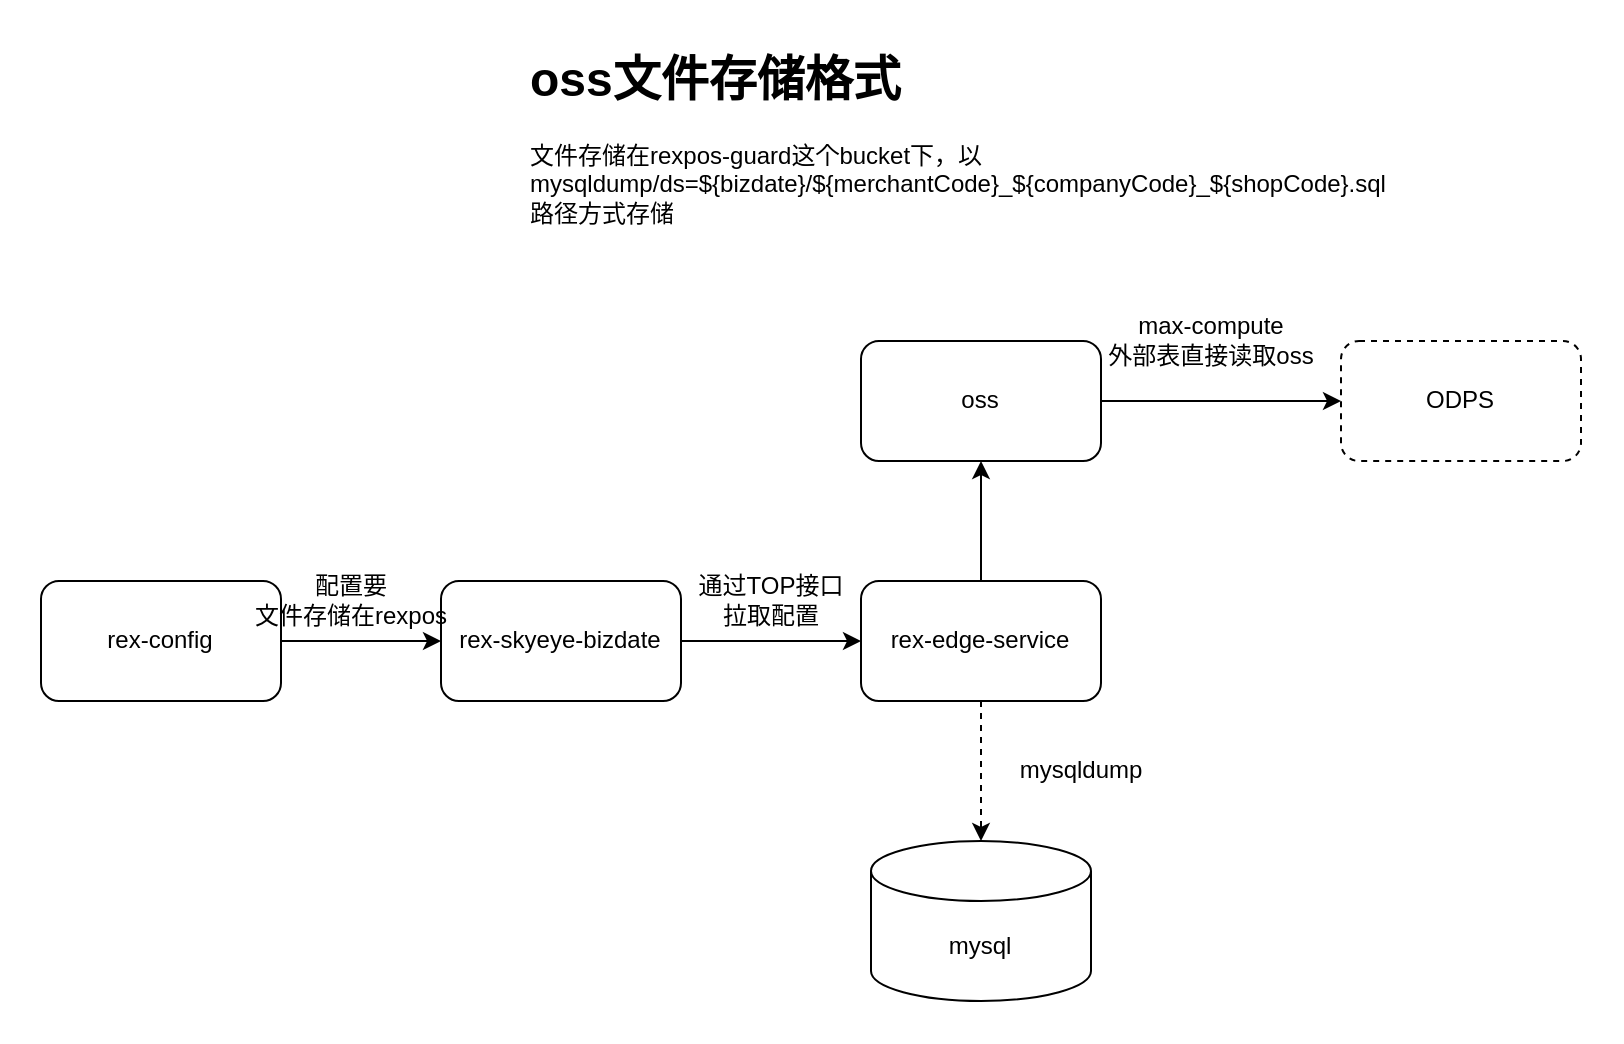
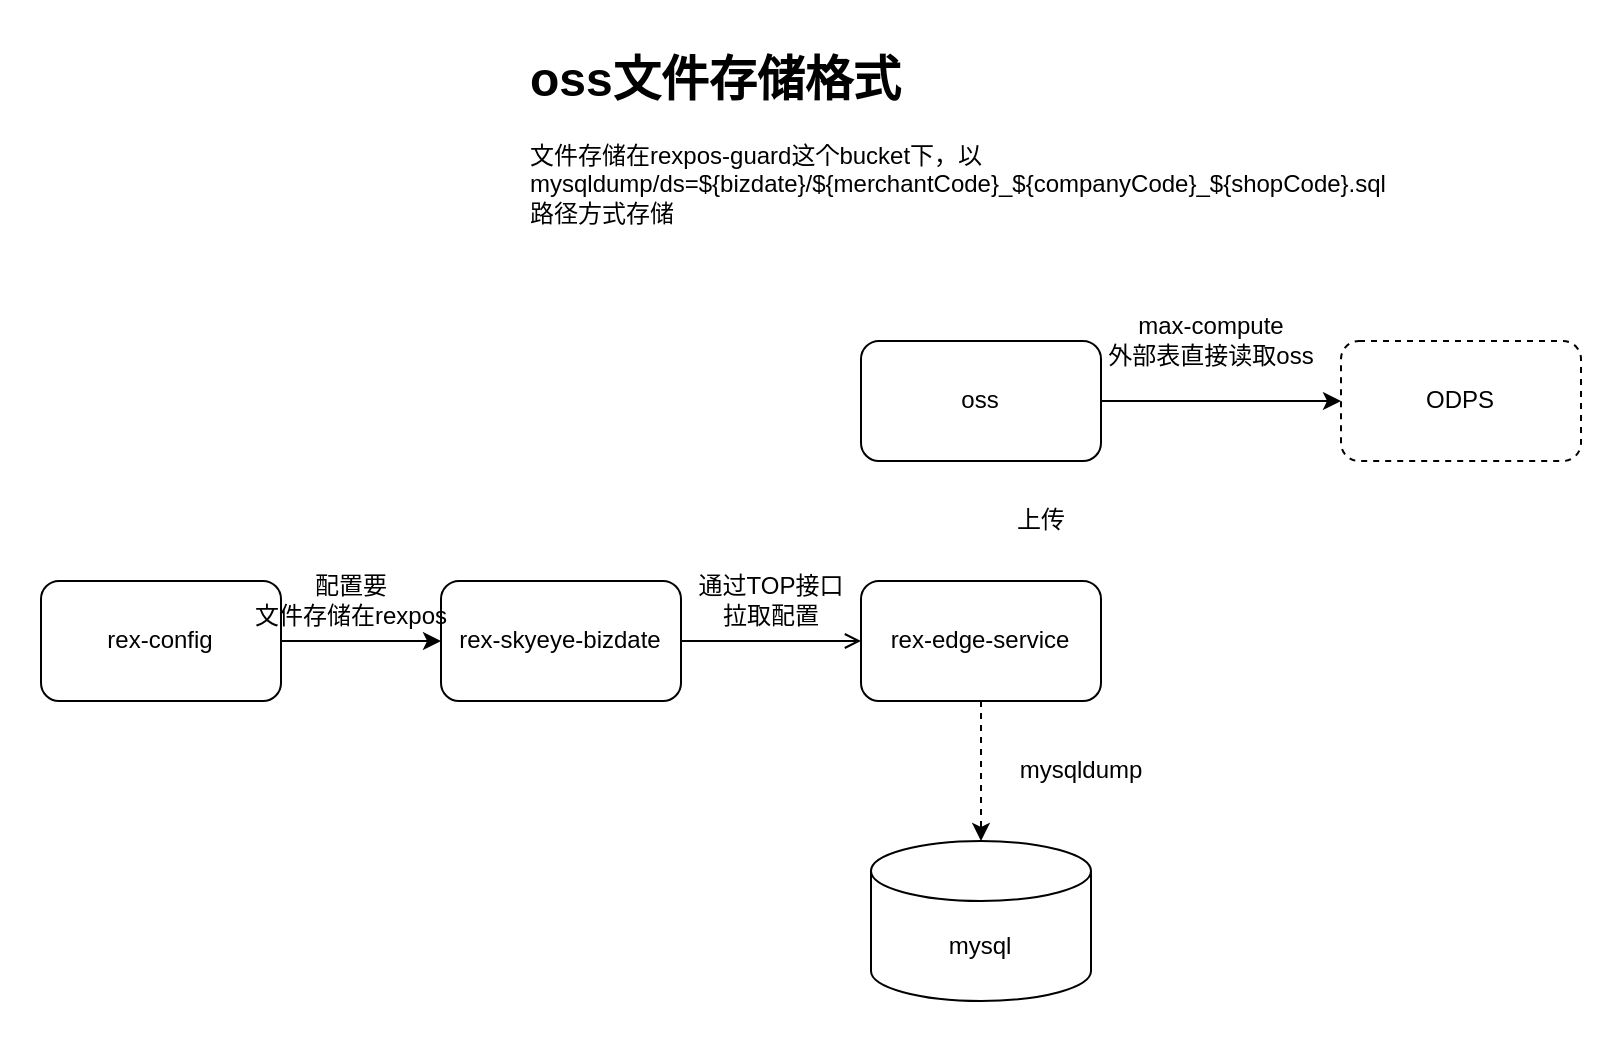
node "上传": added
edge "rex-edge-service" -> "oss": removed
edge "rex-skyeye-bizdate" -> "rex-edge-service": arrowhead classic -> open
